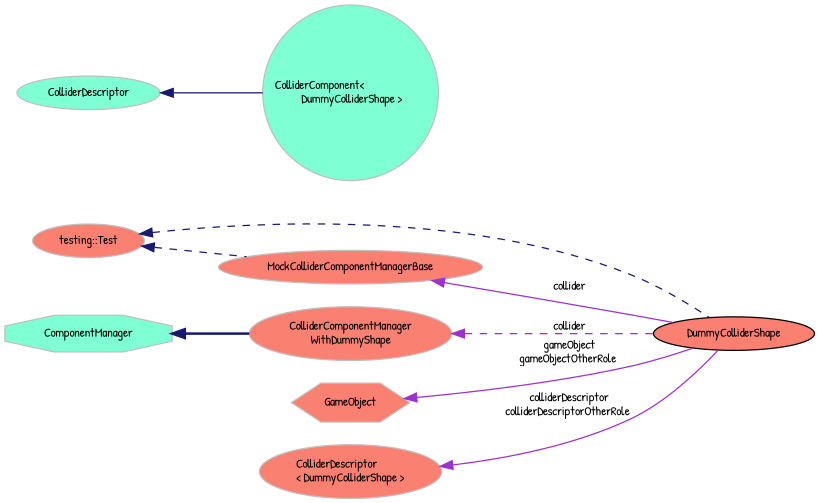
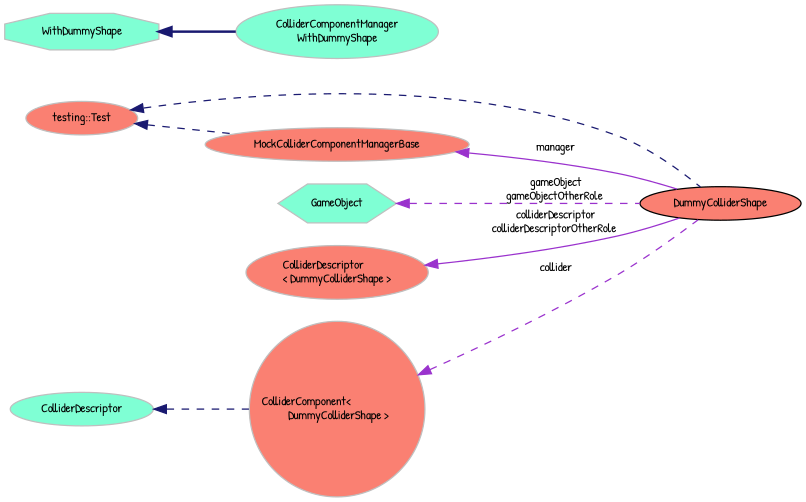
edge "ColliderComponent< DummyColliderShape >" -> "ColliderDescriptor": style solid -> dashed
node "ColliderComponent< DummyColliderShape >": fillcolor aquamarine -> salmon
edge "DummyColliderShape" -> "MockColliderComponentManagerBase": label " collider" -> " manager"
node "ComponentManager": label "ComponentManager" -> "WithDummyShape"
node "ColliderComponentManager WithDummyShape": fillcolor salmon -> aquamarine
edge "DummyColliderShape" -> "ColliderComponentManager WithDummyShape": now "DummyColliderShape" -> "ColliderComponent< DummyColliderShape >"
edge "DummyColliderShape" -> "GameObject": style solid -> dashed
node "GameObject": fillcolor salmon -> aquamarine
